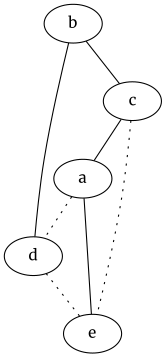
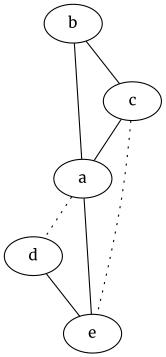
edge "b" -- "d": now "b" -- "a"
edge "d" -- "e": style dotted -> solid
